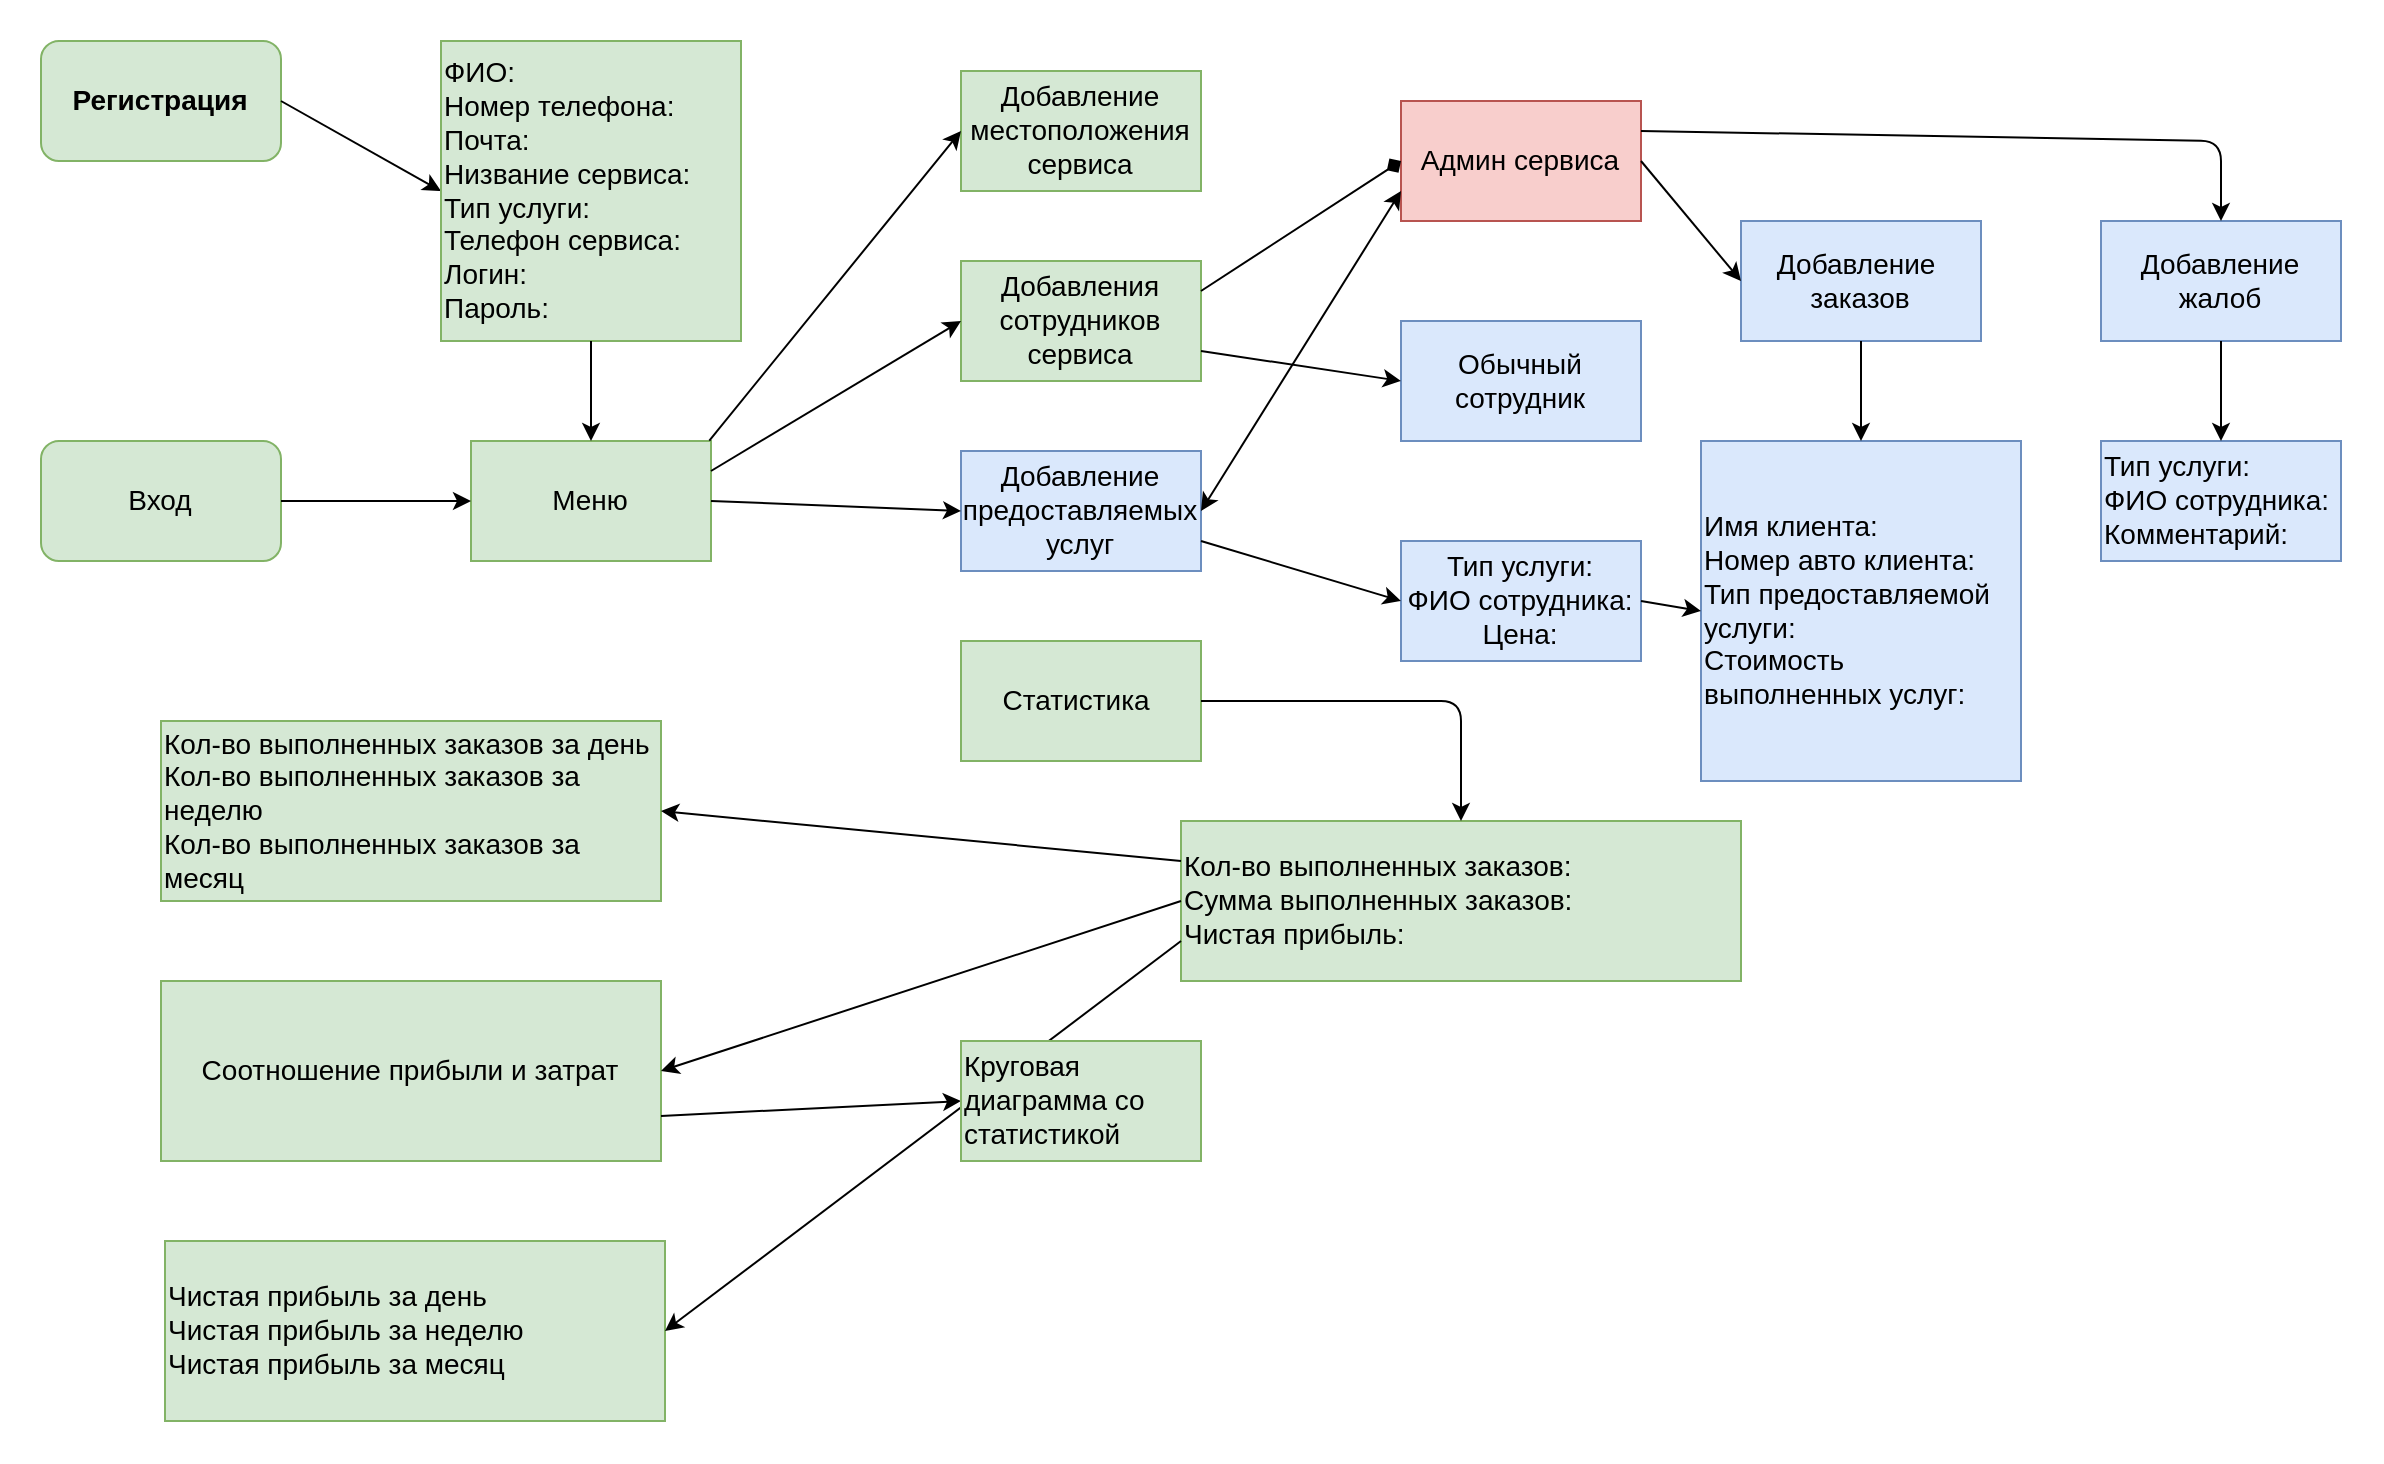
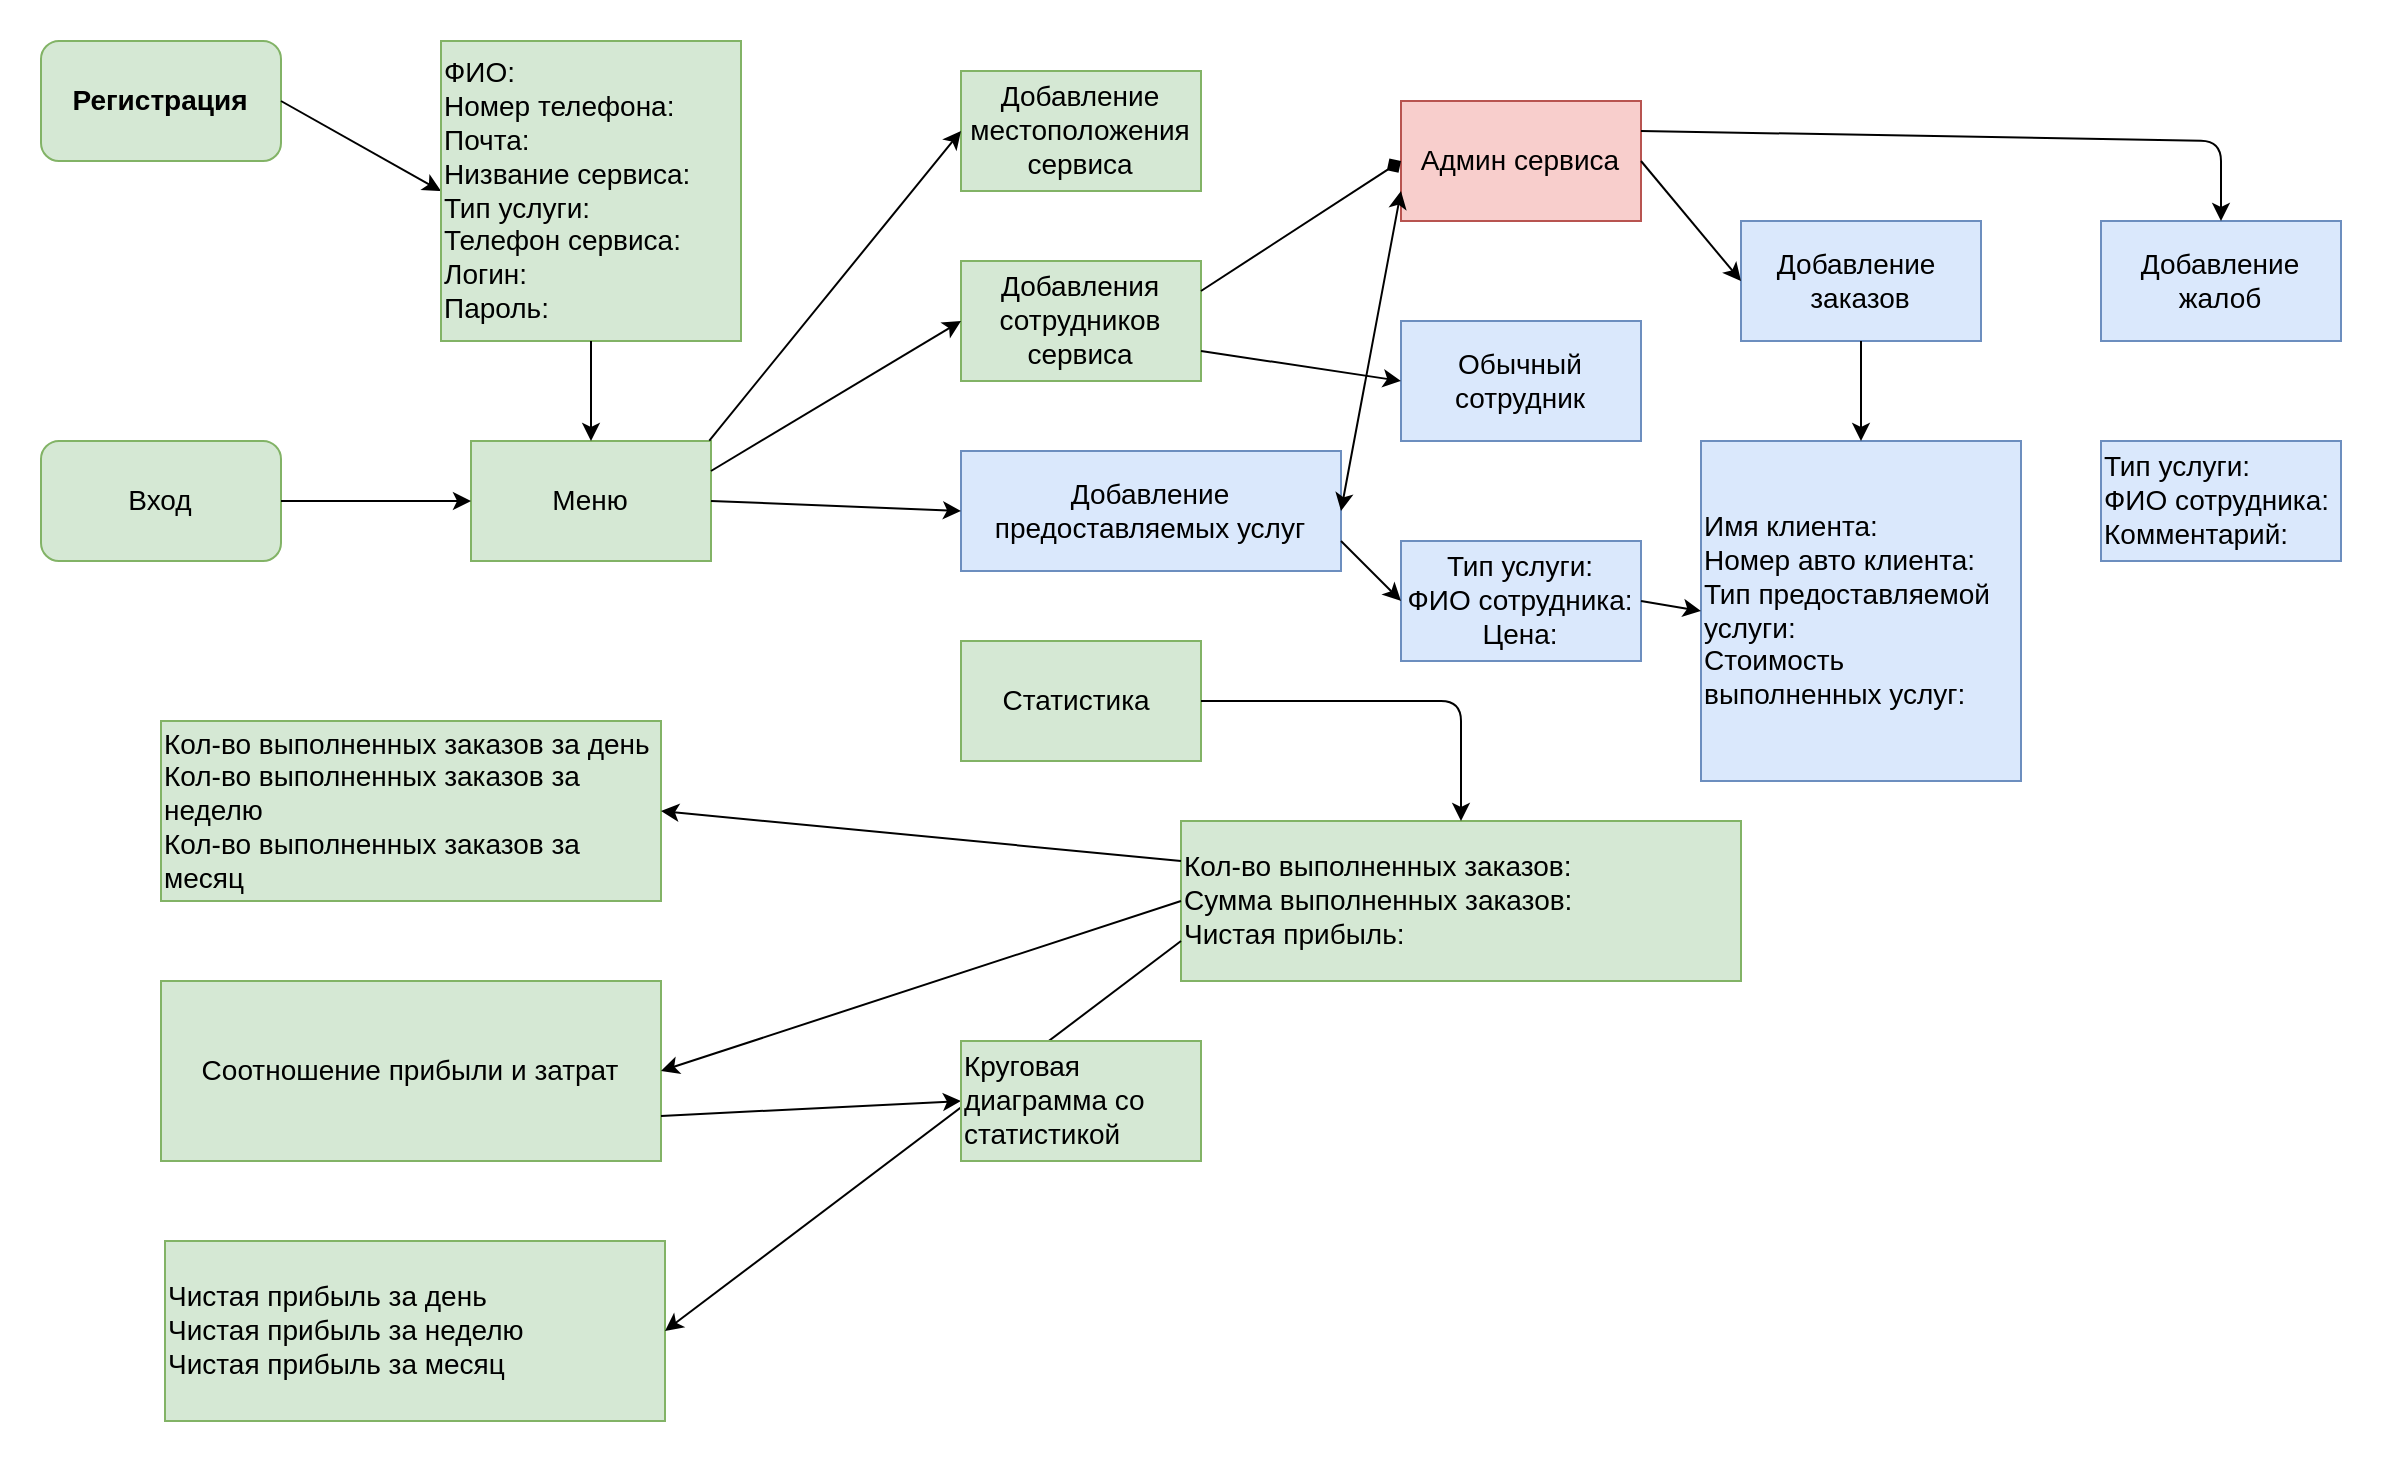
edge "Добавление жалоб" -> "Тип услуги: ФИО сотрудника: Комментарий:": removed
node "Добавление предоставляемых услуг": size 240x120 -> 380x120
